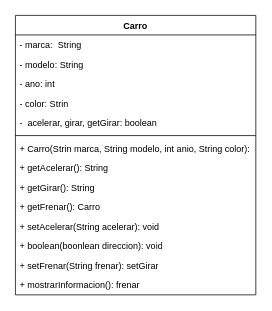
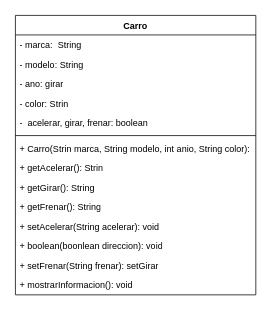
node "- ano: int": label "- ano: int" -> "- ano: girar"
node "- acelerar, girar, getGirar: boolean": label "- acelerar, girar, getGirar: boolean" -> "- acelerar, girar, frenar: boolean"
node "+ getAcelerar(): String": label "+ getAcelerar(): String" -> "+ getAcelerar(): Strin"
node "+ getFrenar(): Carro": label "+ getFrenar(): Carro" -> "+ getFrenar(): String"
node "+ mostrarInformacion(): frenar": label "+ mostrarInformacion(): frenar" -> "+ mostrarInformacion(): void"
